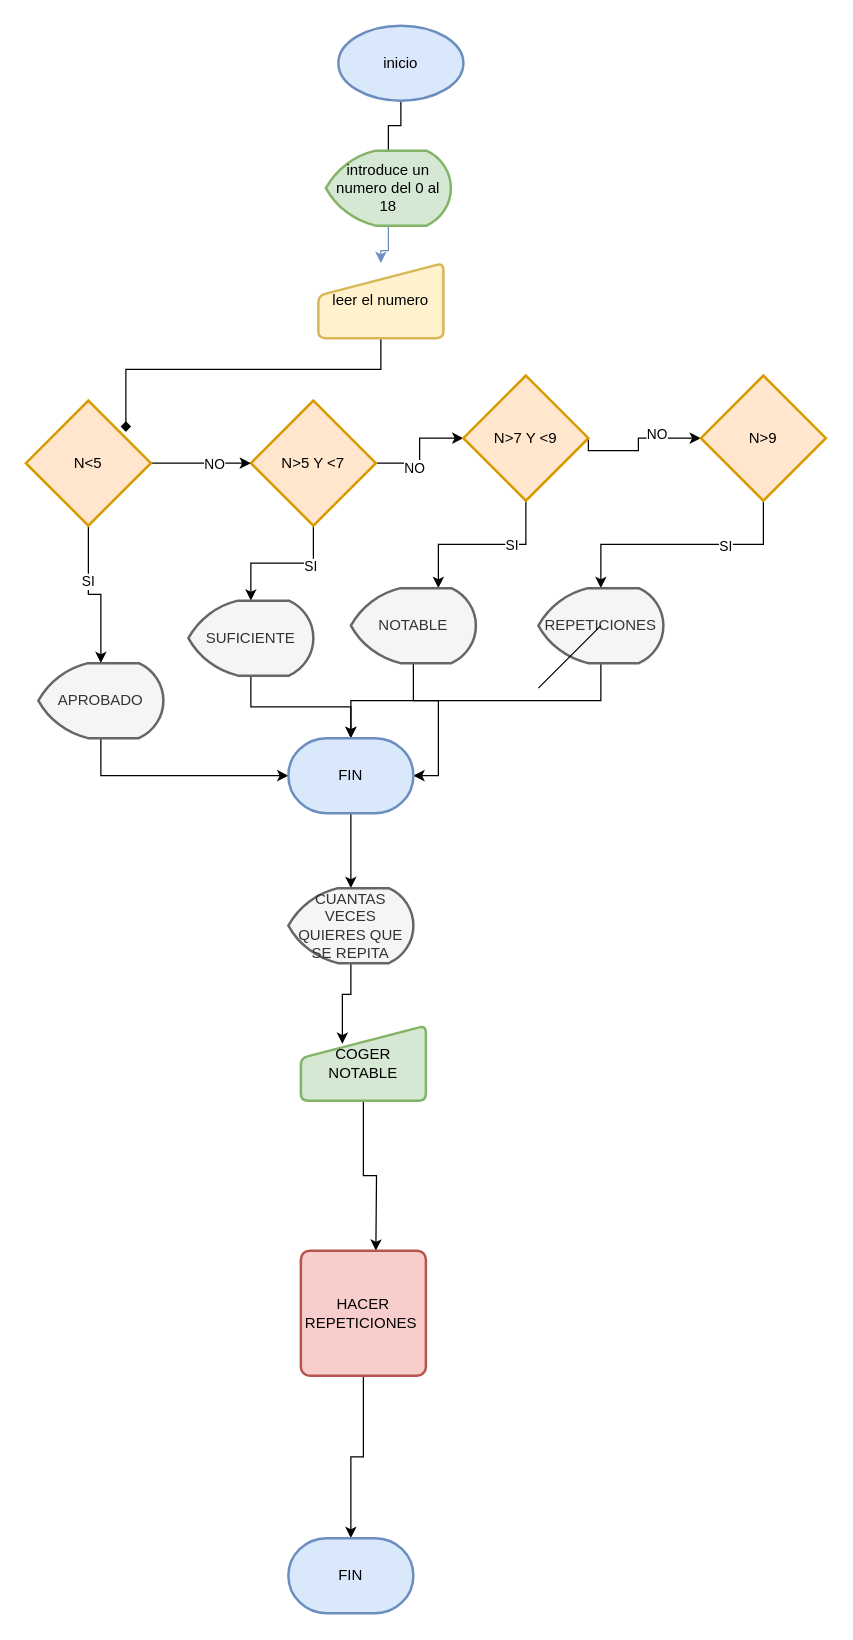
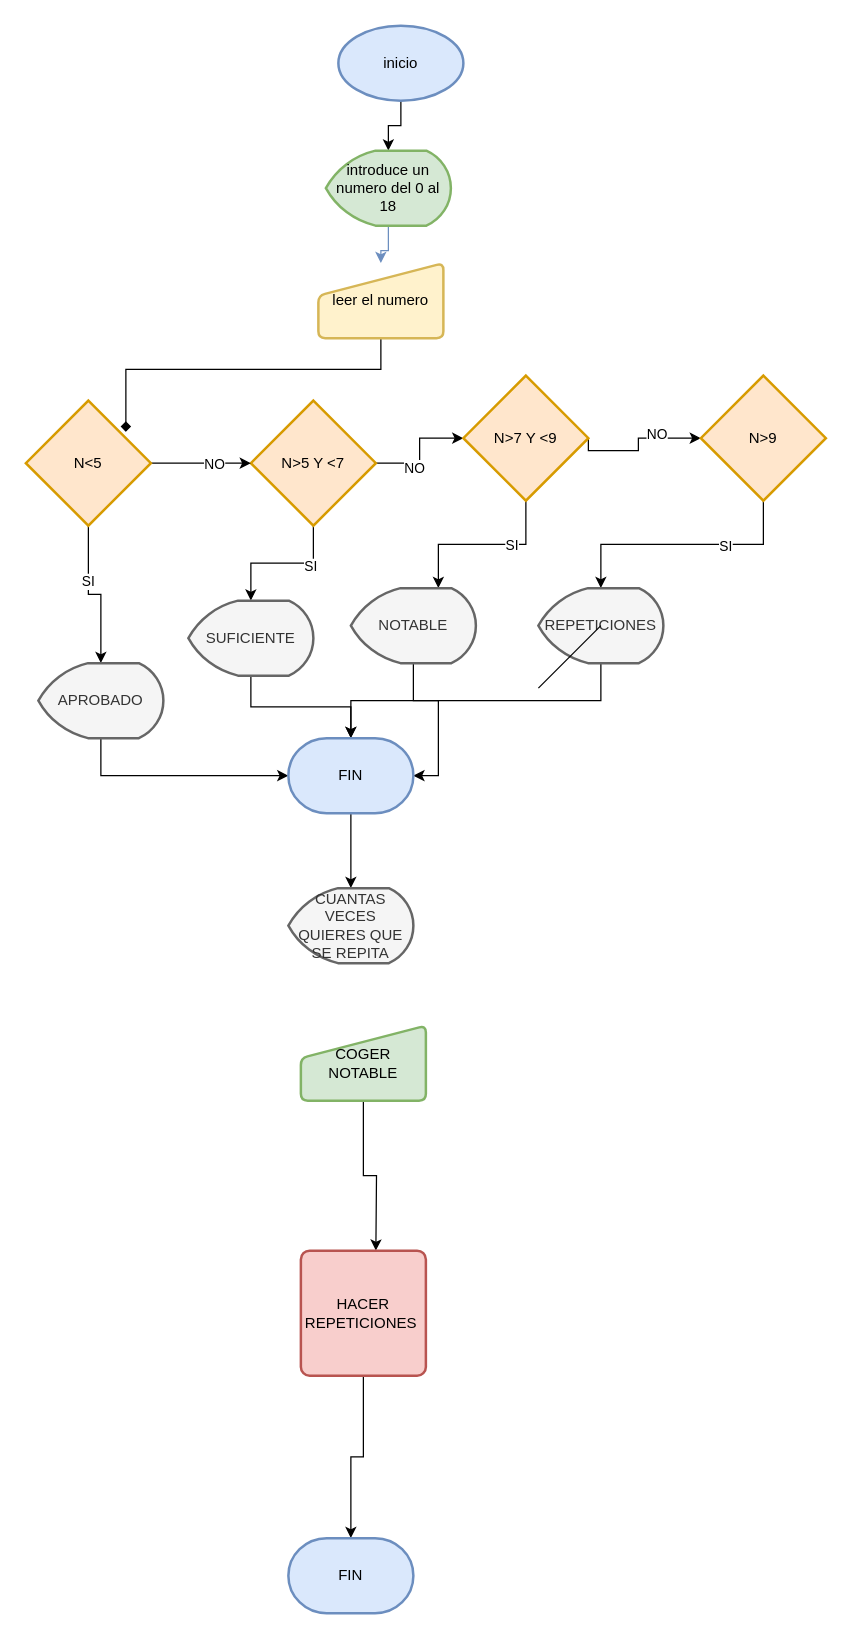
edge "inicio" -- "introduce un numero del 0 al 18": arrowhead none -> classic
edge "CUANTAS VECES QUIERES QUE SE REPITA" -> "COGER NOTABLE": removed
